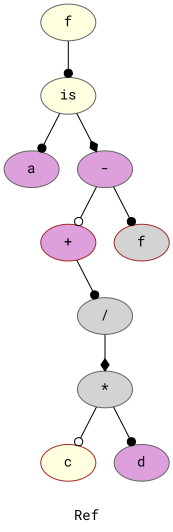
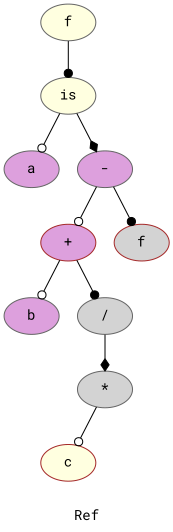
edge "is" -> "a": arrowhead dot -> odot
node "b": added
node "d": removed
